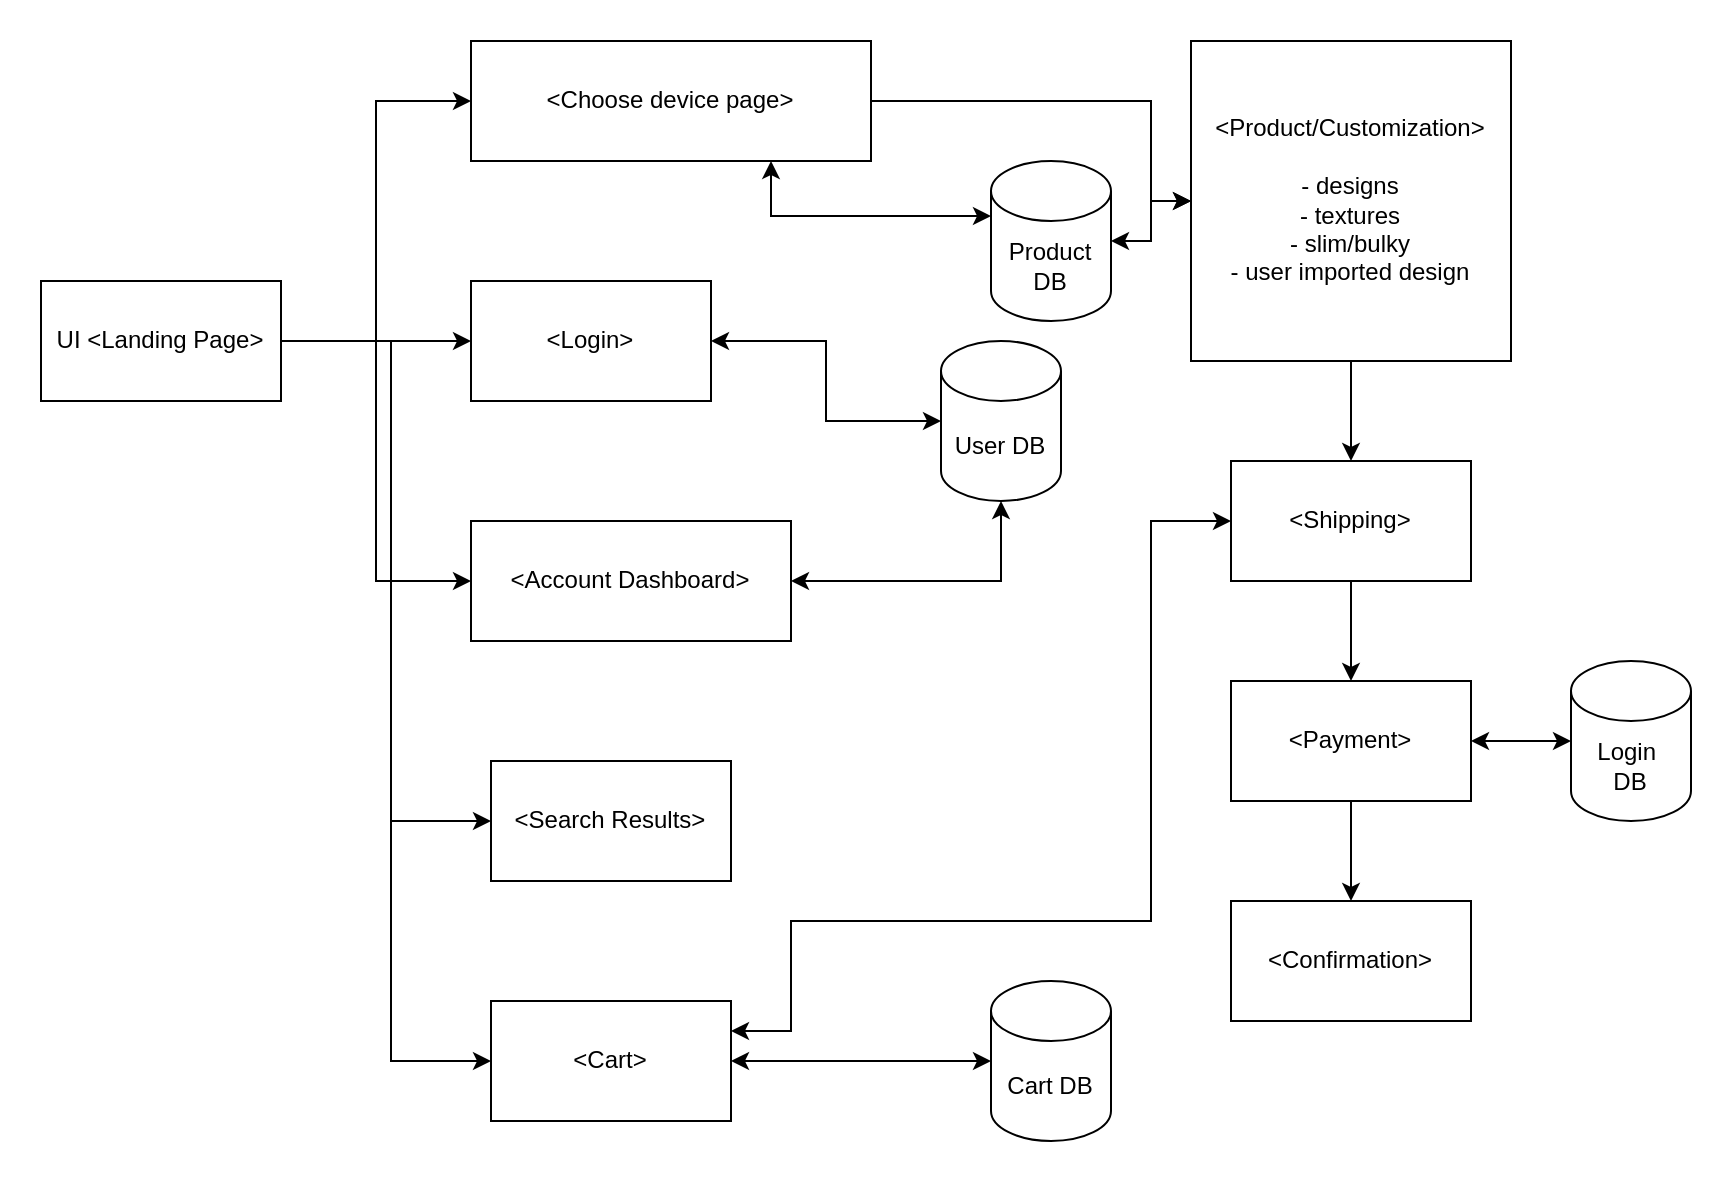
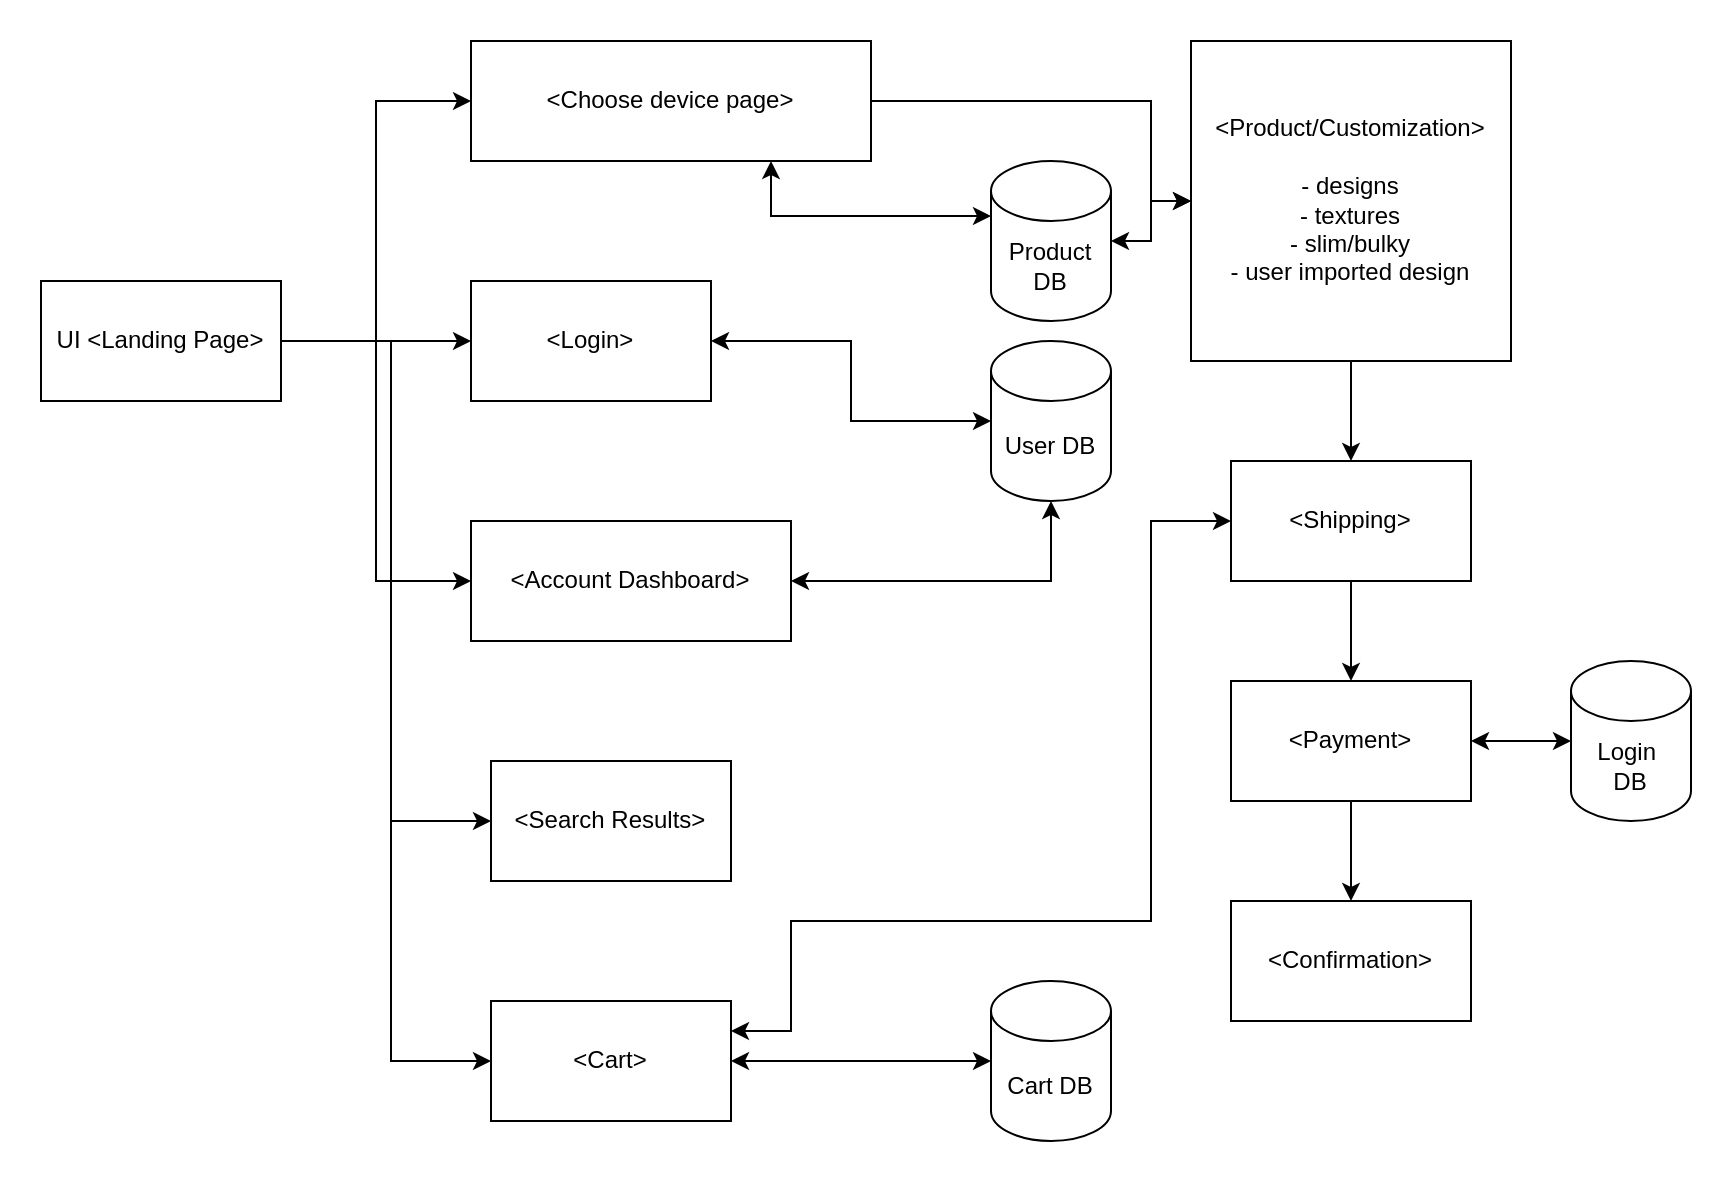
node "User DB": moved (1001, 421) -> (1051, 421)
